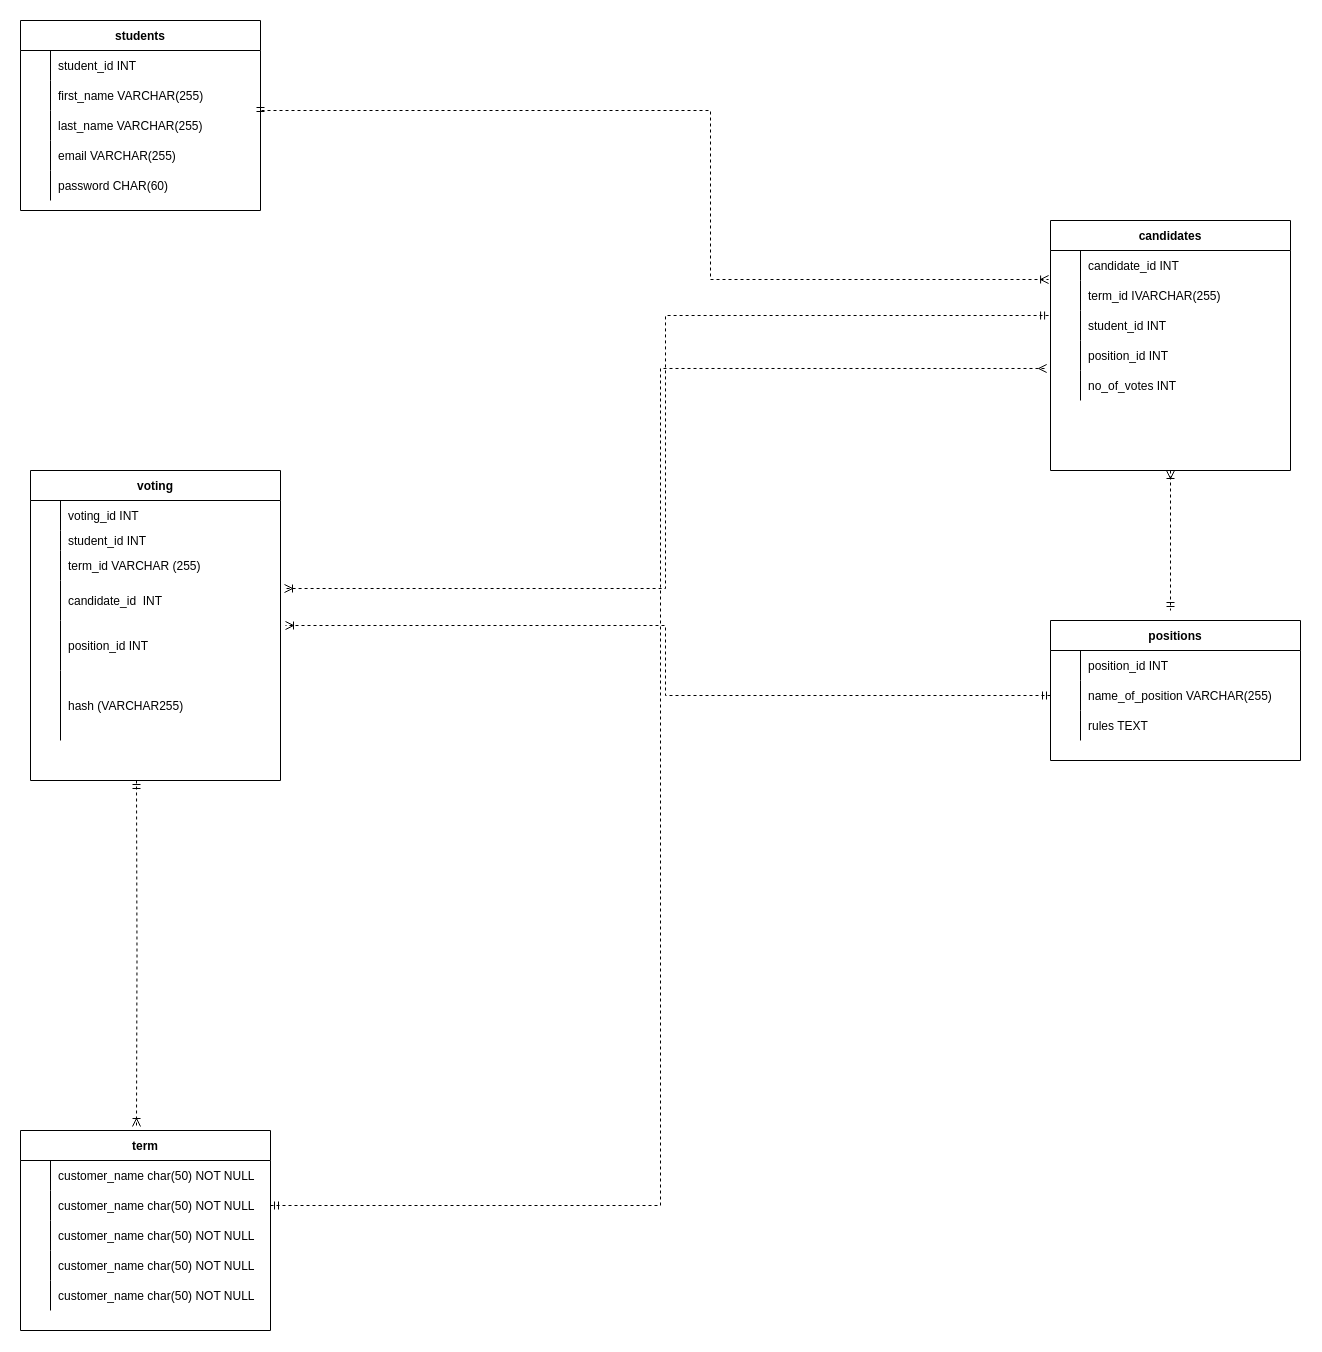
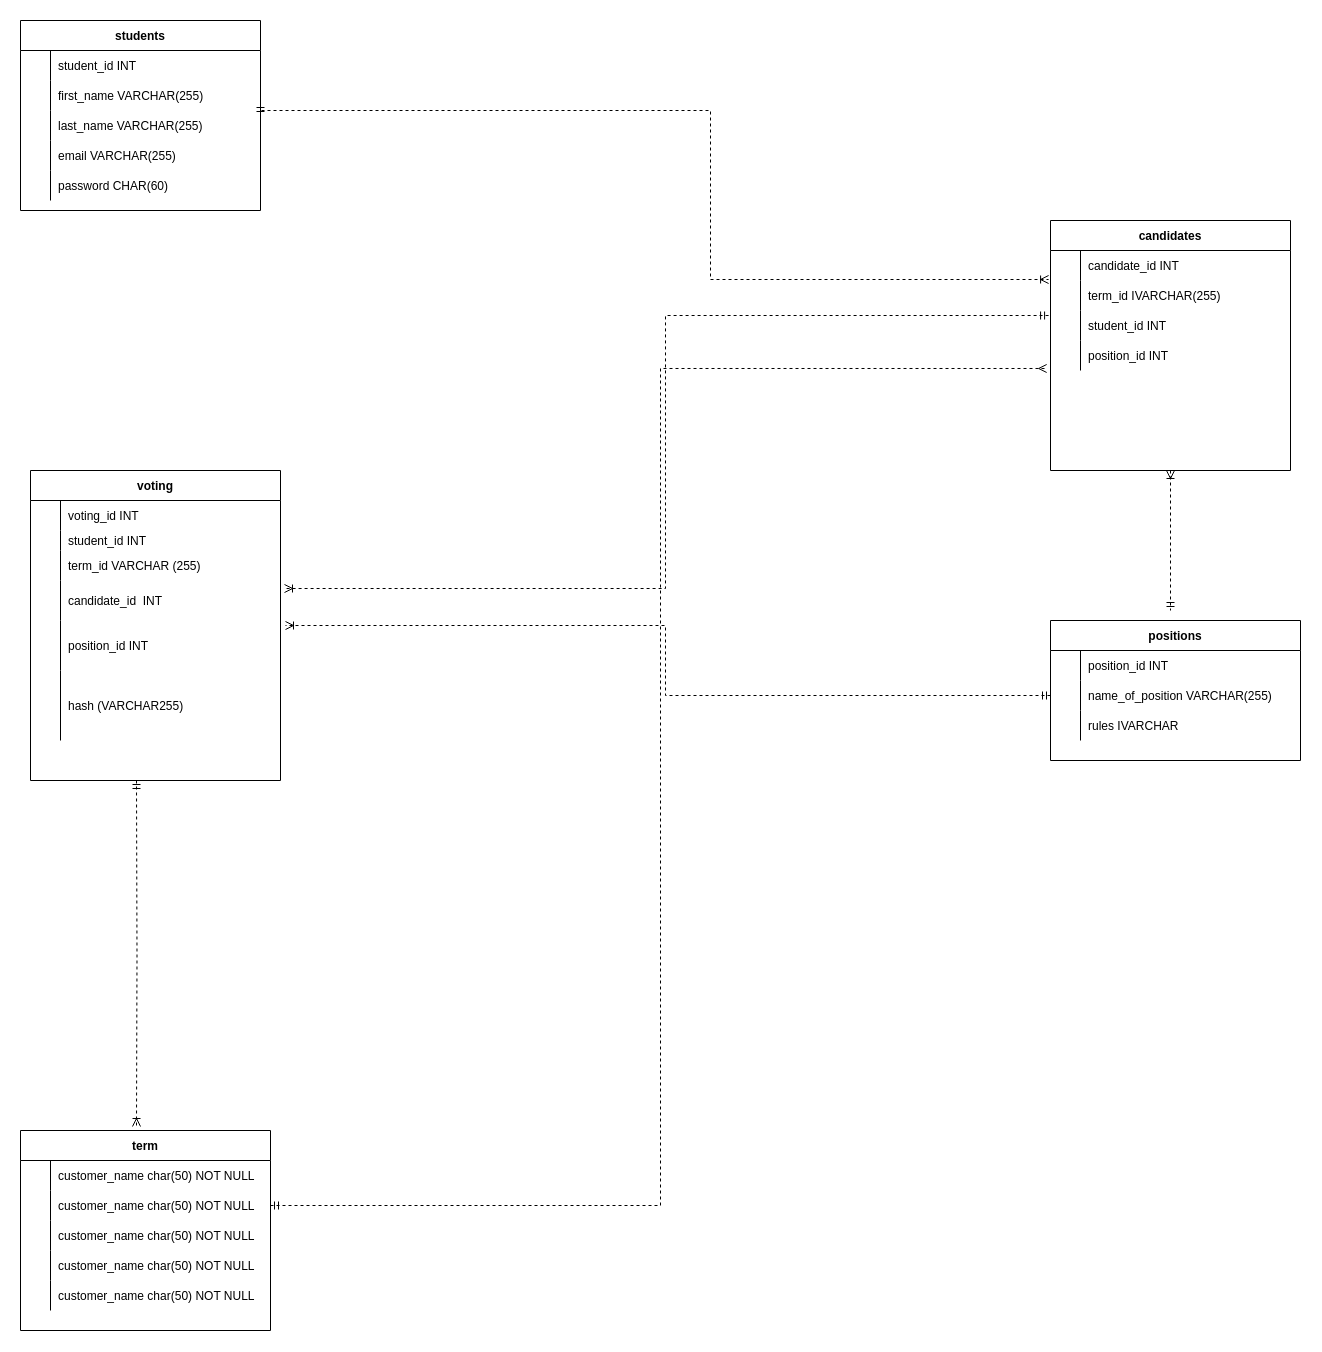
node "no_of_votes INT": removed
node "rules TEXT": label "rules TEXT" -> "rules IVARCHAR"
